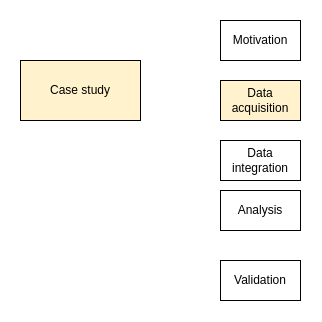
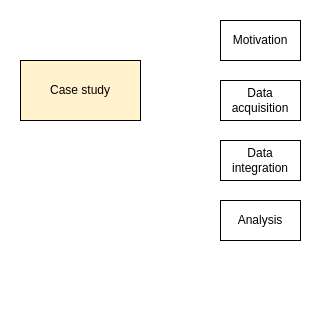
node "Data acquisition": fillcolor #fff2cc -> #ffffff
node "Analysis": moved (261, 211) -> (261, 221)
node "Validation": removed
